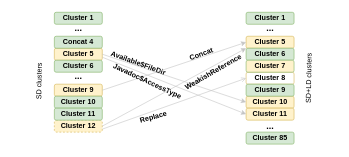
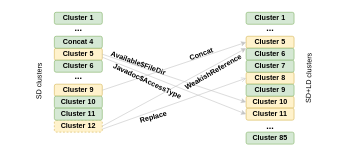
node "Cluster 7": fillcolor #fff2cc -> #d5e8d4
node "Cluster 8": fillcolor #ffffff -> #fff2cc
